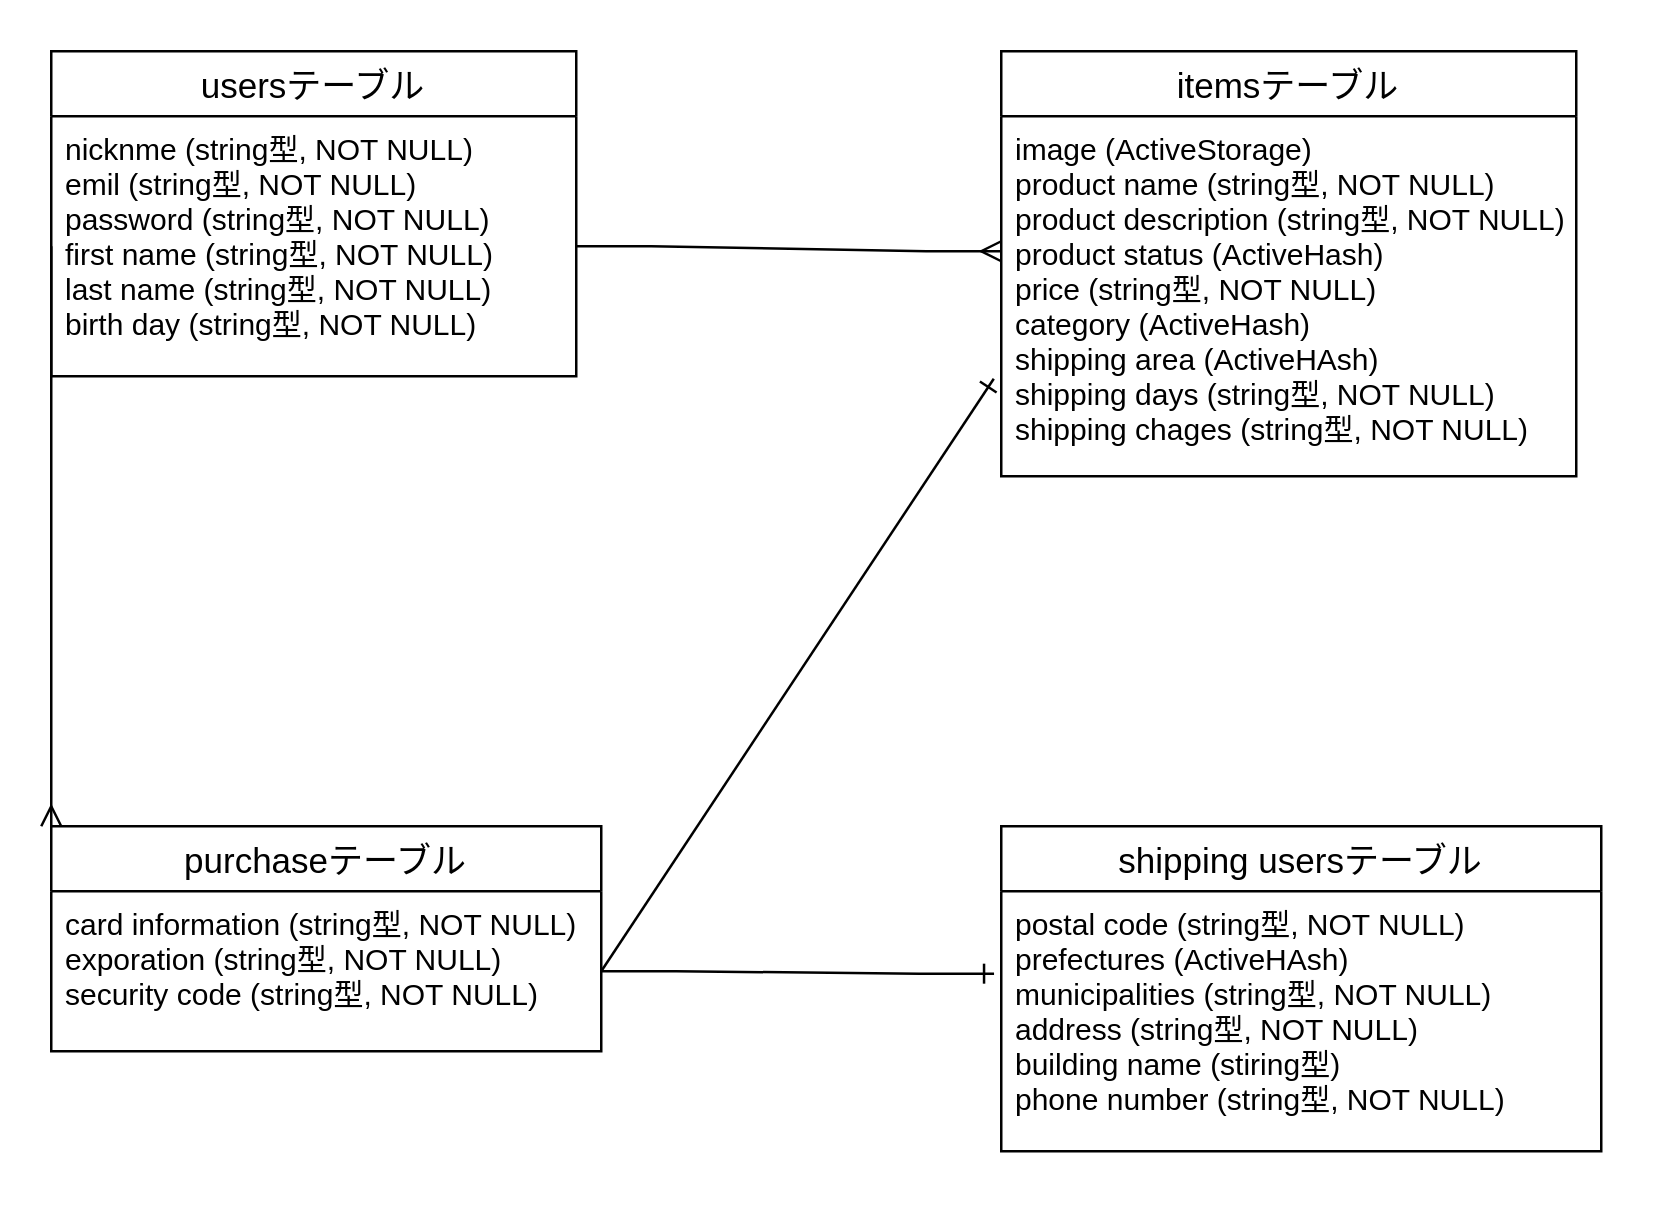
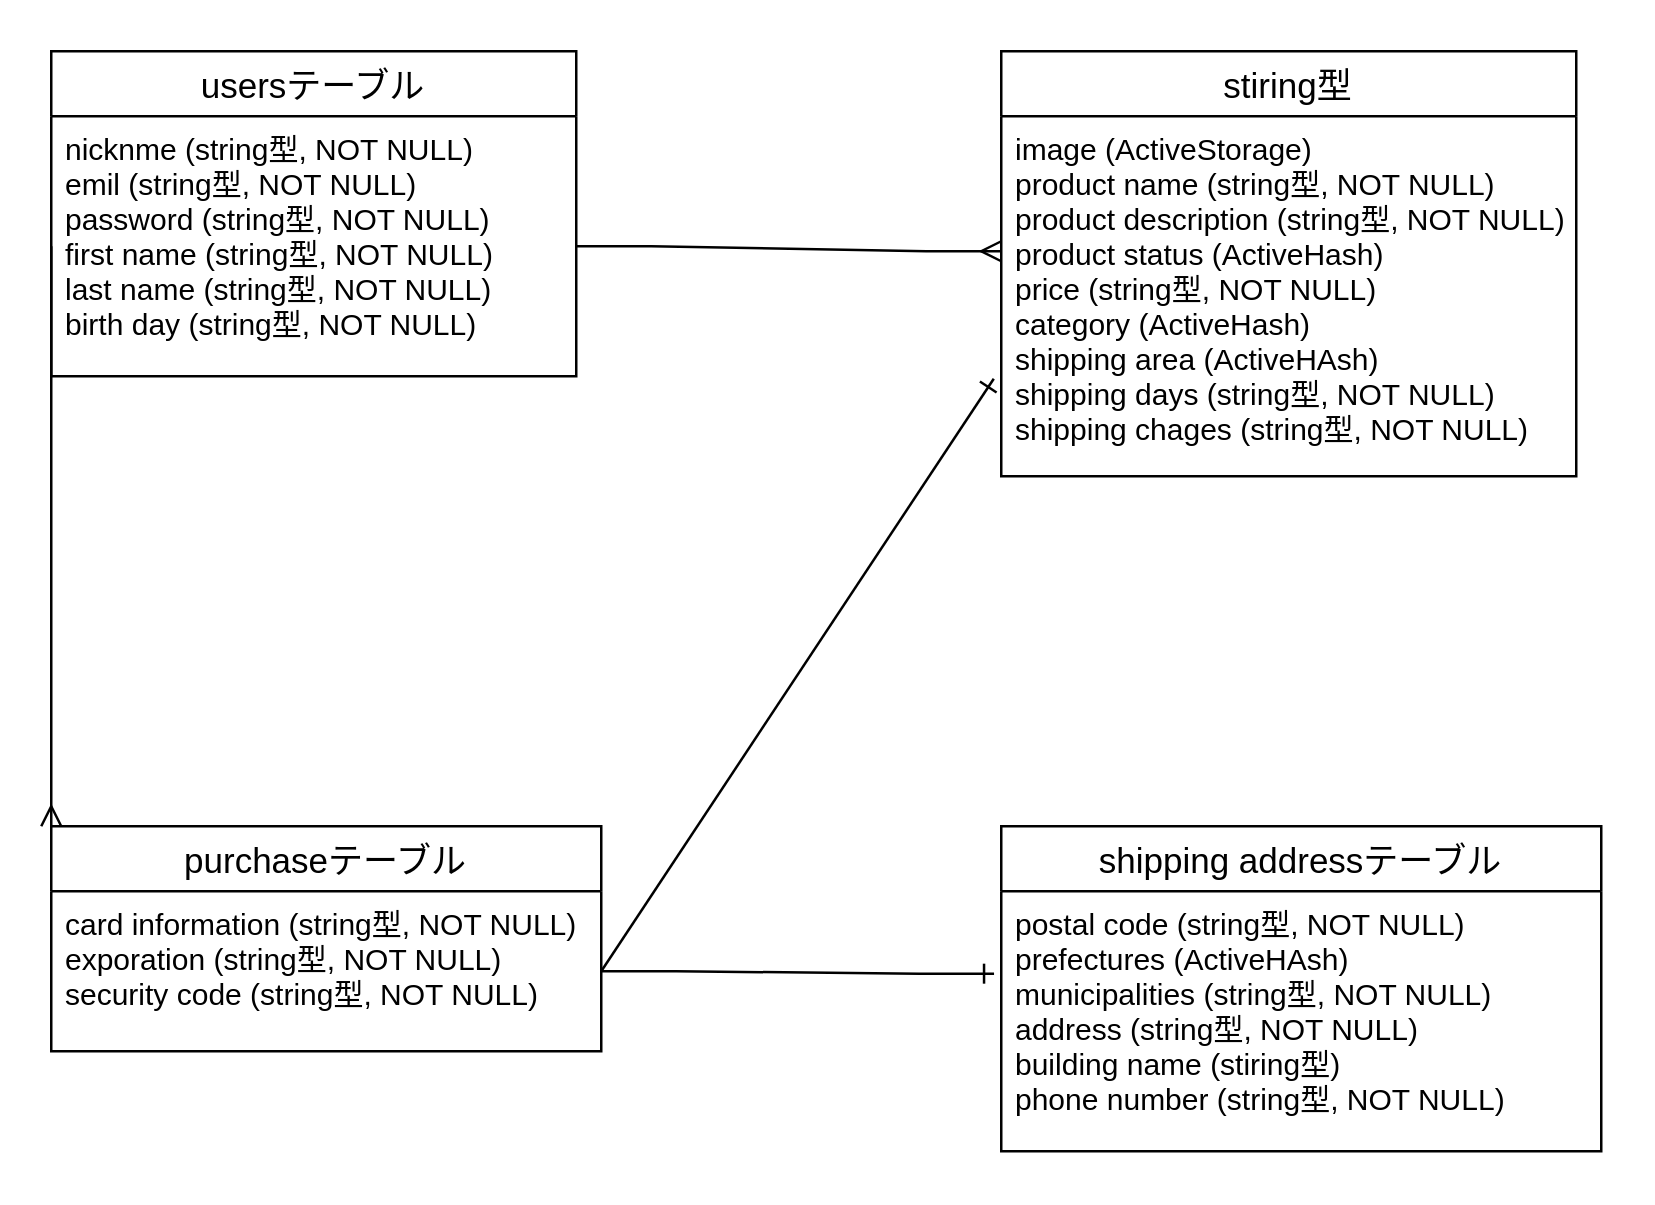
node "itemsテーブル": label "itemsテーブル" -> "stiring型"
node "shipping usersテーブル": label "shipping usersテーブル" -> "shipping addressテーブル"
